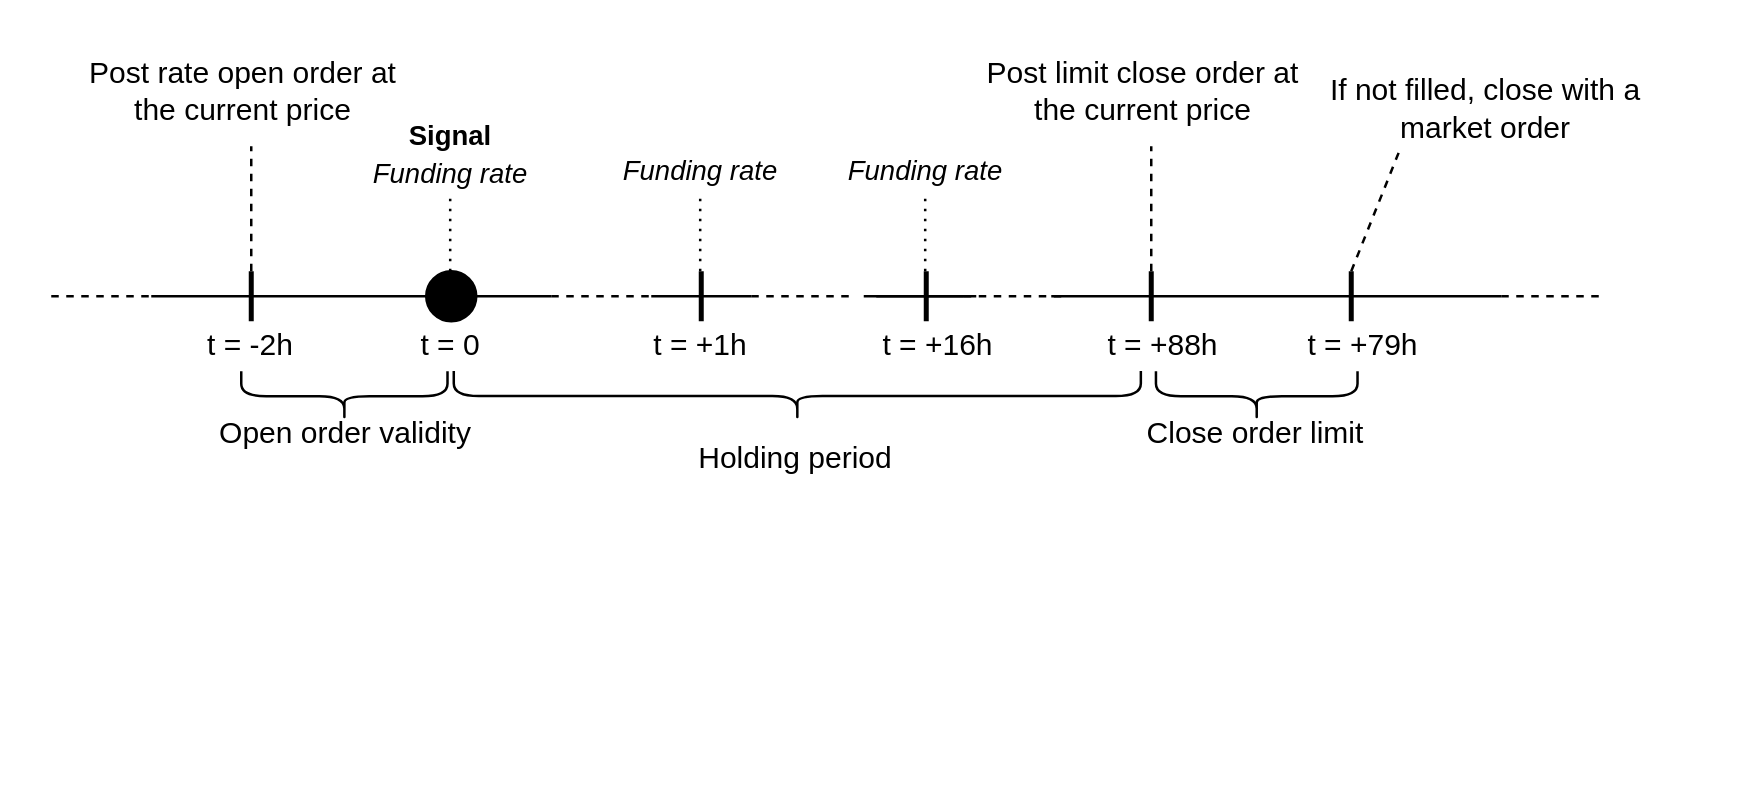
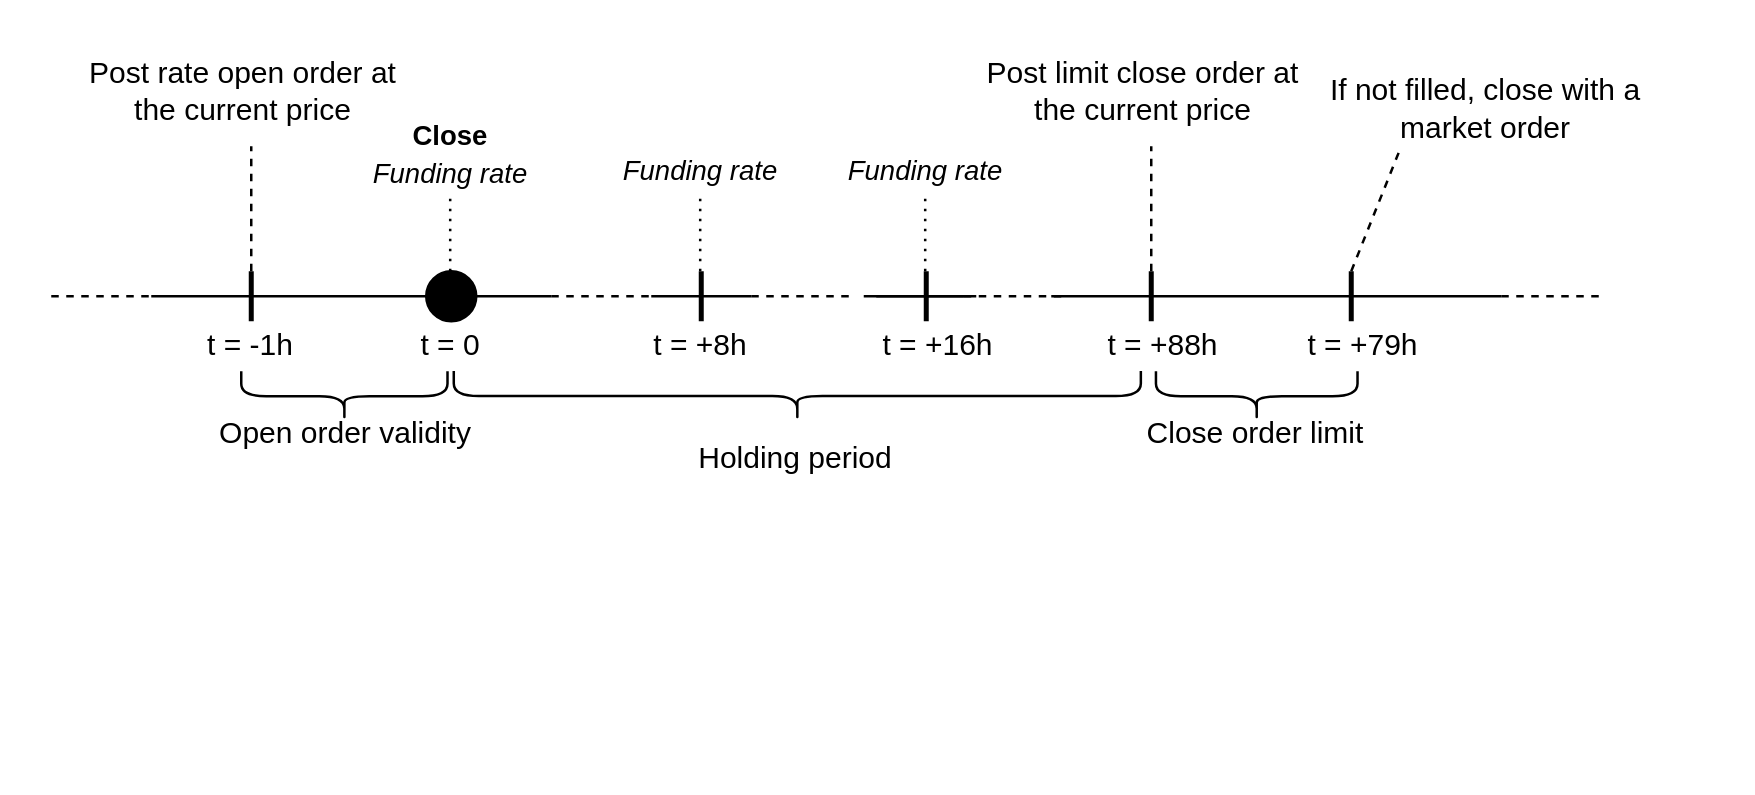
node "Signal Funding rate": label "Signal Funding rate" -> "Close Funding rate"
node "t = -2h": label "t = -2h" -> "t = -1h"
node "t = +1h": label "t = +1h" -> "t = +8h"
